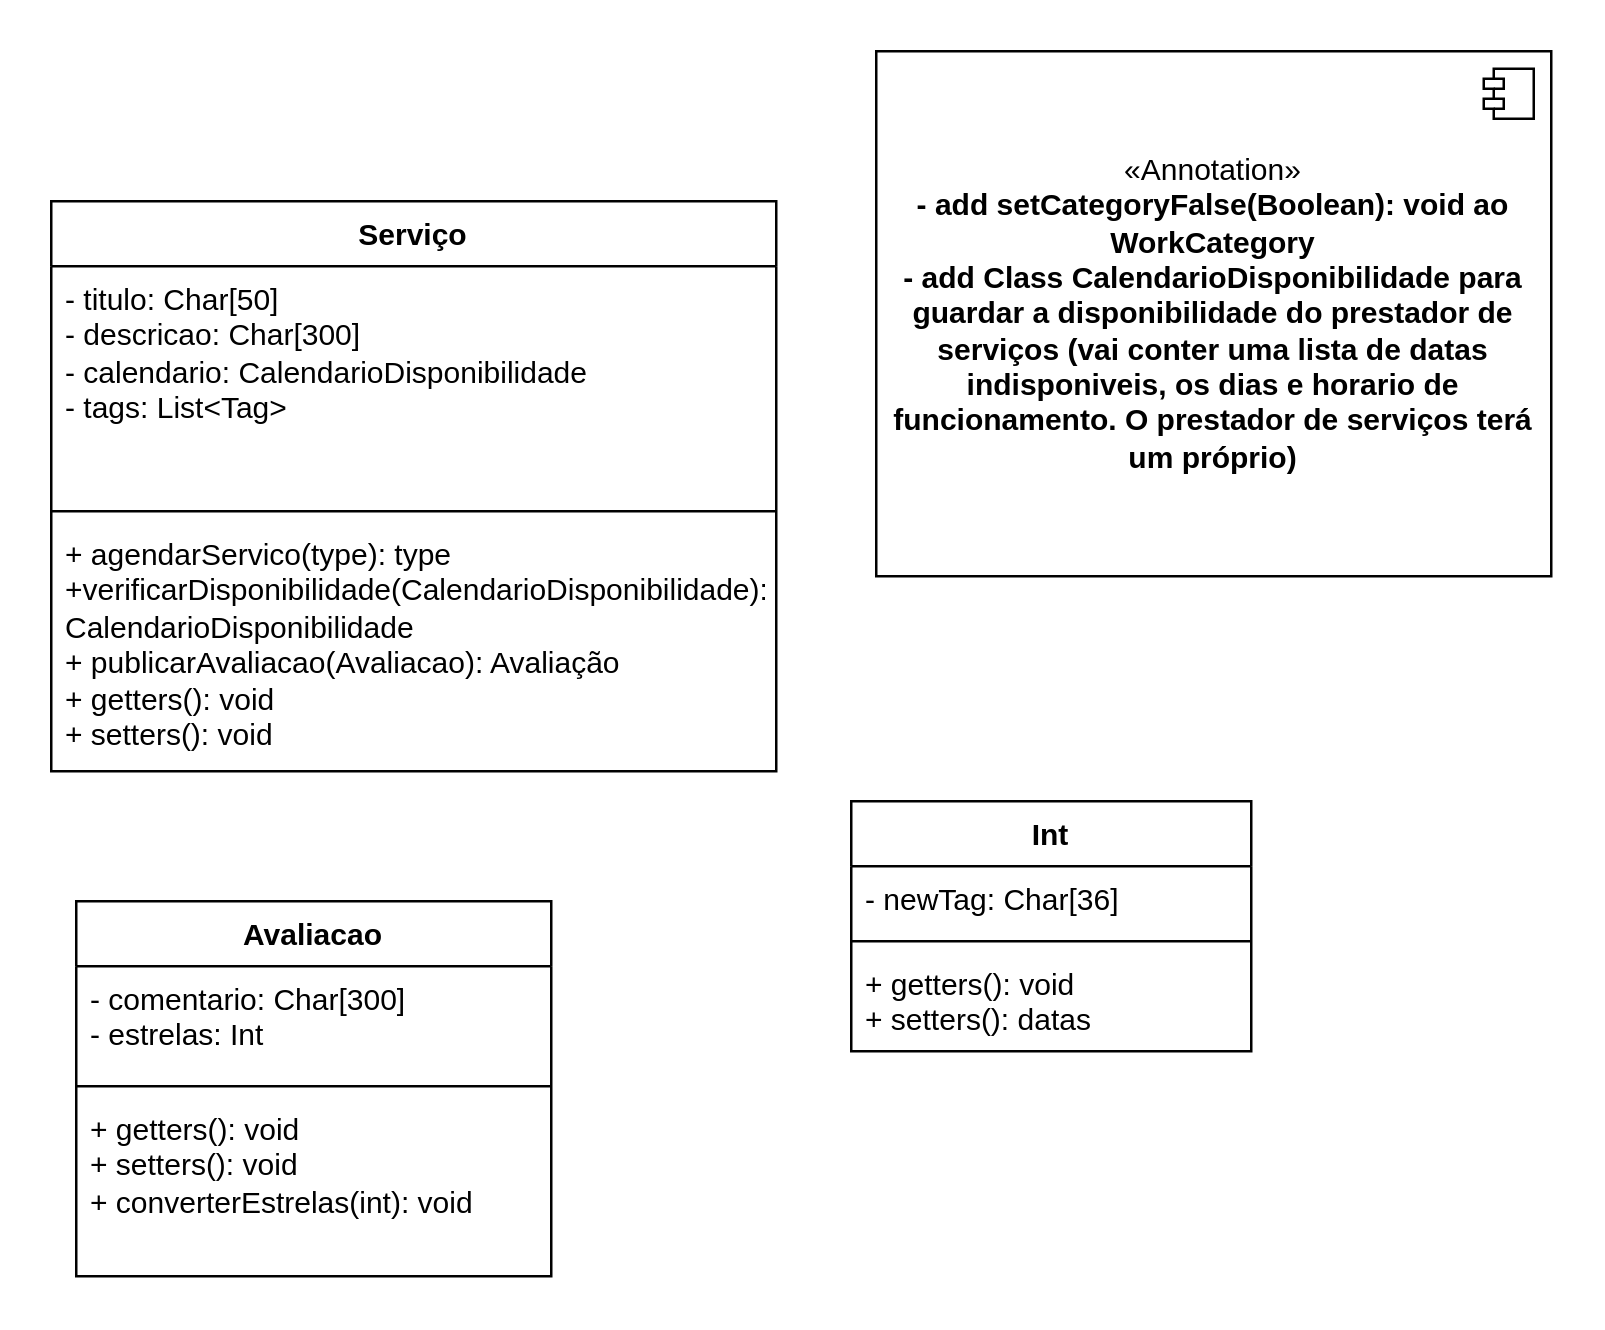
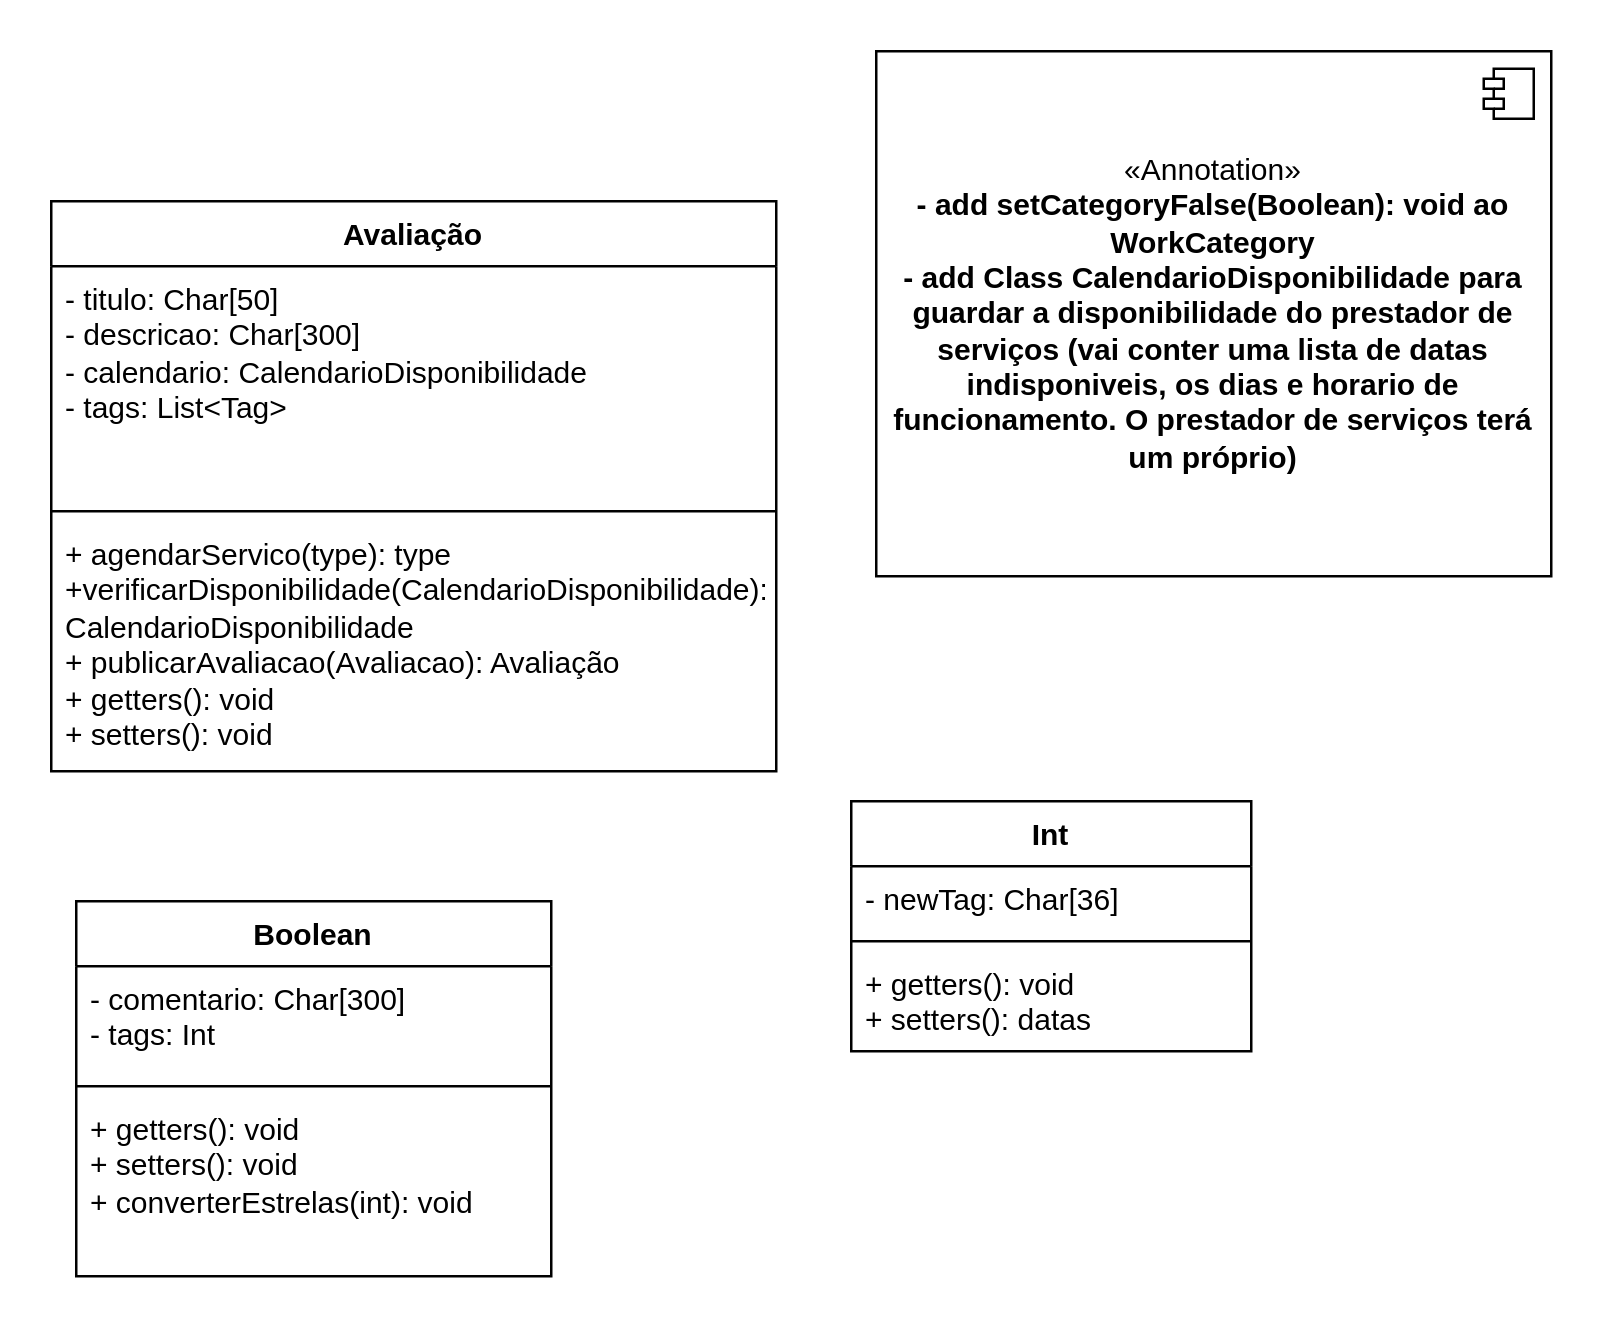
node "Serviço": label "Serviço" -> "Avaliação"
node "Avaliacao": label "Avaliacao" -> "Boolean"
node "- comentario: Char[300] - estrelas: Int": label "- comentario: Char[300] - estrelas: Int" -> "- comentario: Char[300] - tags: Int"
